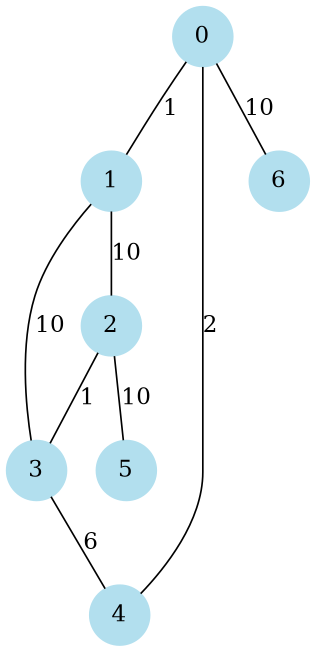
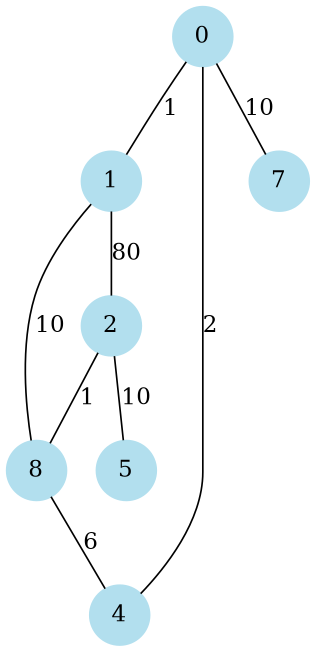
node "6": label "6" -> "7"
edge "1" -- "2": label "10" -> "80"
node "3": label "3" -> "8"
